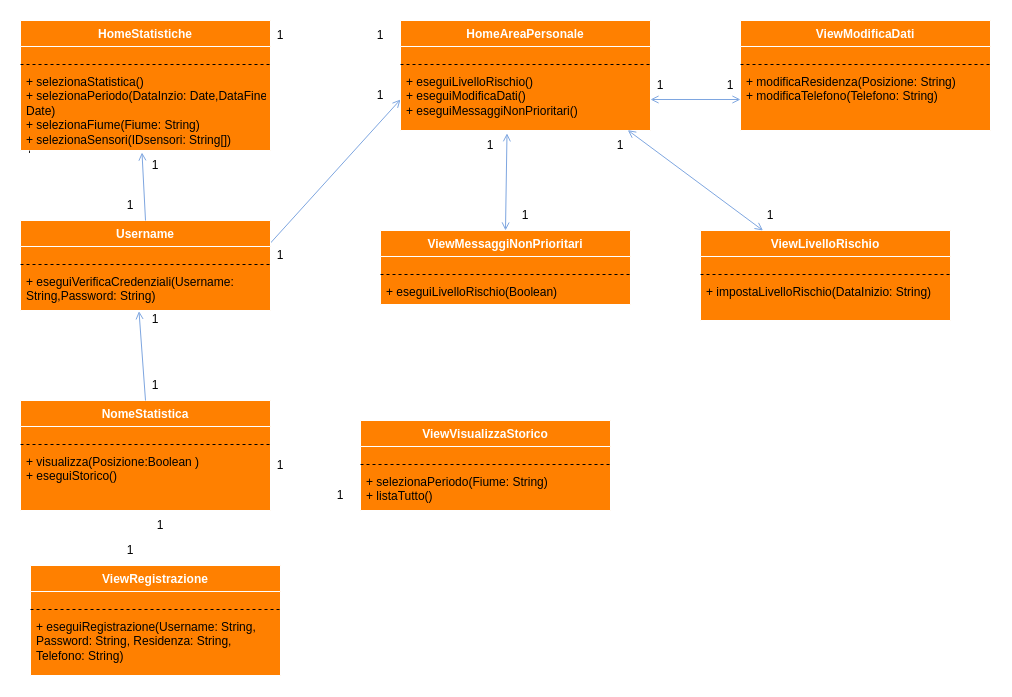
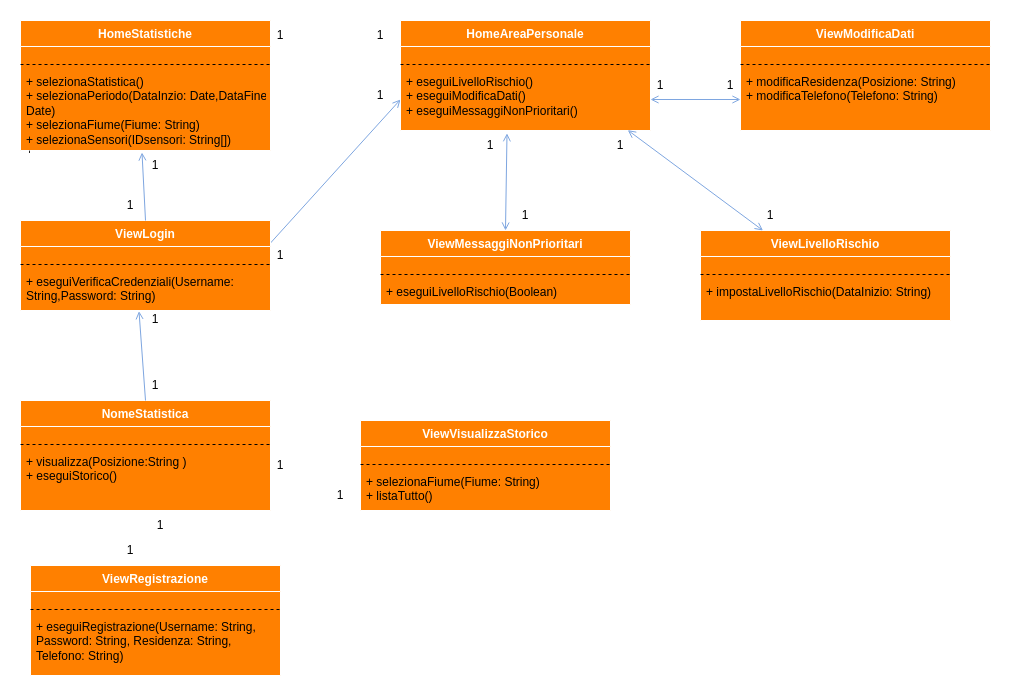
node "Username": label "Username" -> "ViewLogin"
node "+ visualizza(Posizione:Boolean ) + eseguiStorico()": label "+ visualizza(Posizione:Boolean ) + eseguiStorico()" -> "+ visualizza(Posizione:String ) + eseguiStorico()"
node "+ selezionaPeriodo(Fiume: String) + listaTutto()": label "+ selezionaPeriodo(Fiume: String) + listaTutto()" -> "+ selezionaFiume(Fiume: String) + listaTutto()"
